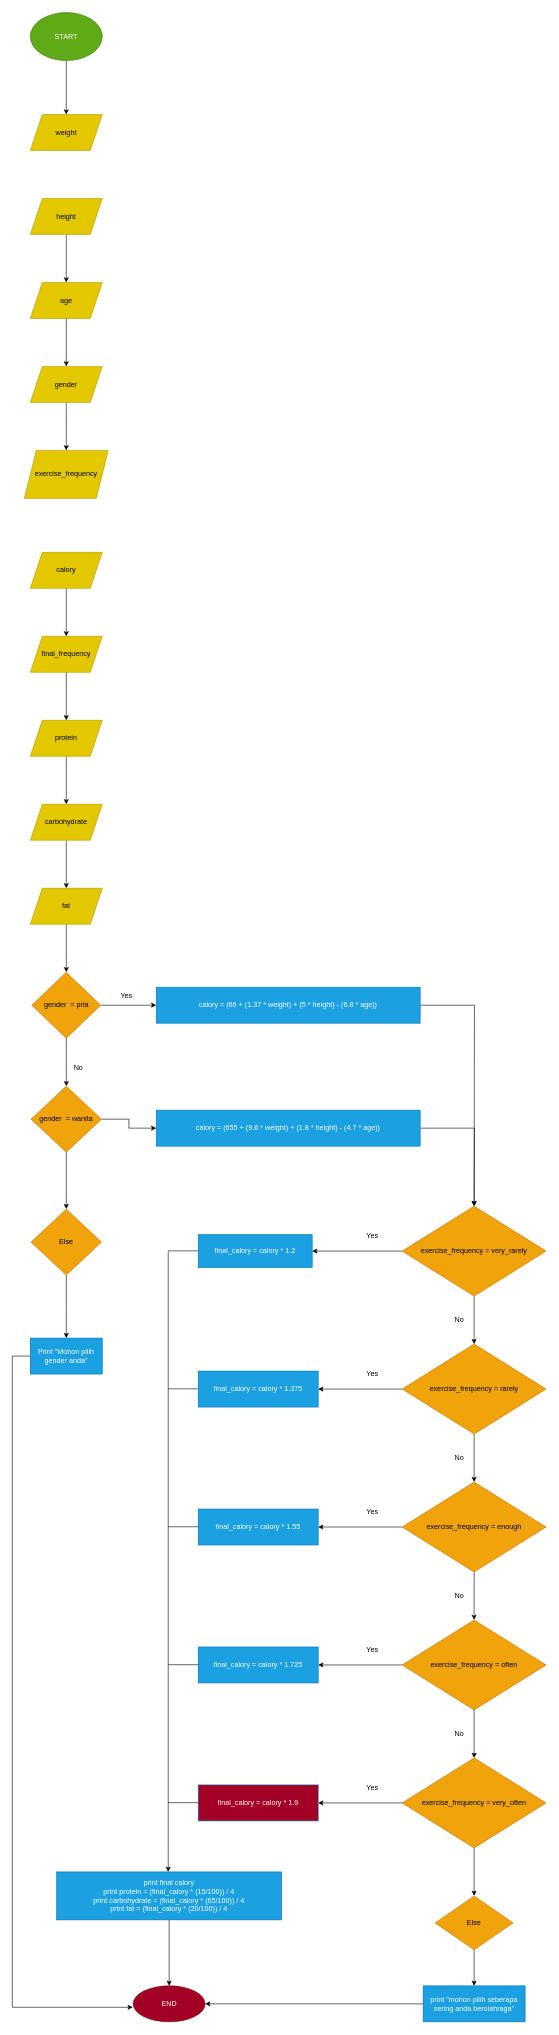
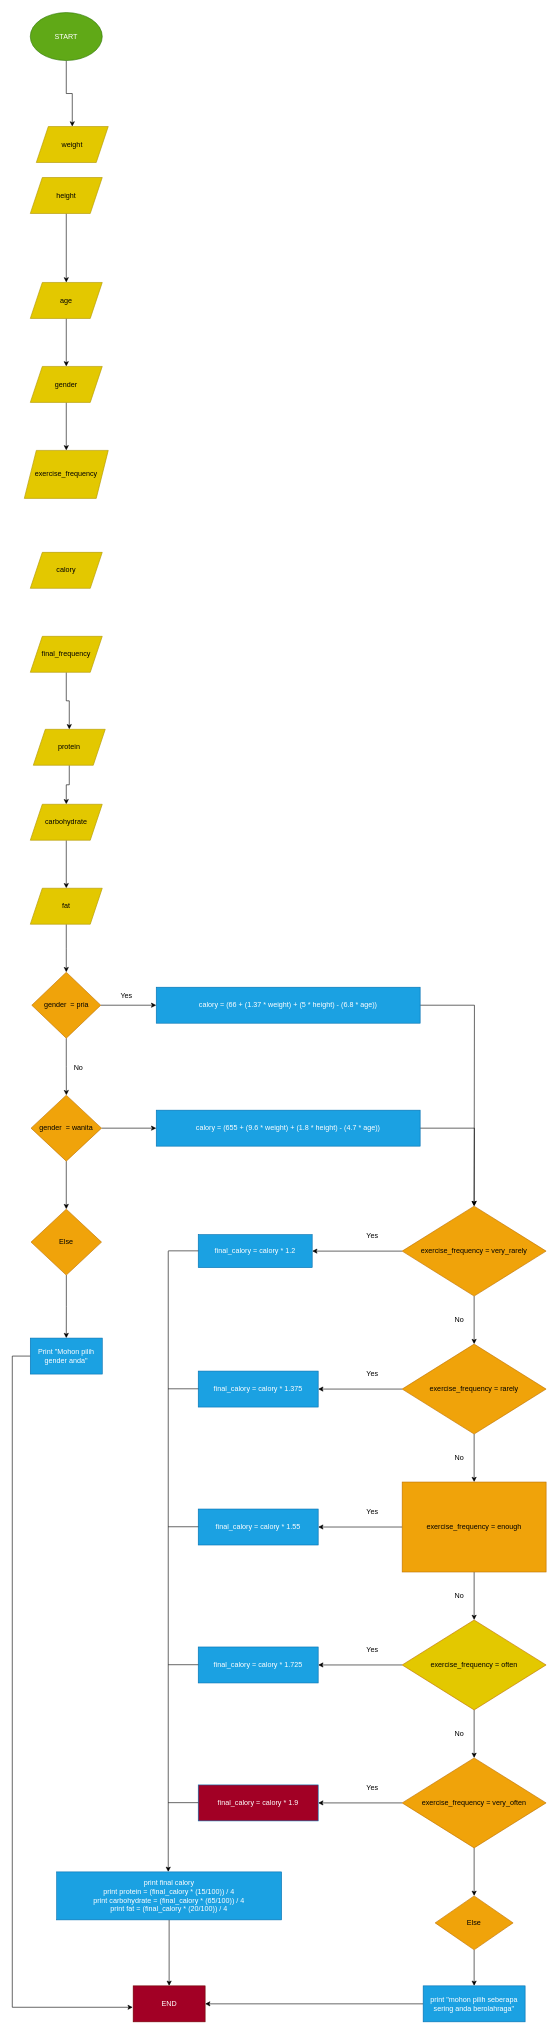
node "weight": moved (66, 132) -> (72, 144)
node "height": moved (66, 216) -> (66, 195)
edge "calory" -> "final_frequency": removed
node "protein": moved (66, 738) -> (69, 747)
node "gender = wanita": moved (66, 1119) -> (66, 1128)
node "exercise_frequency = enough": shape diamond -> rectangle
node "exercise_frequency = often": fillcolor #f0a30a -> #e3c800
node "END": shape ellipse -> rectangle
